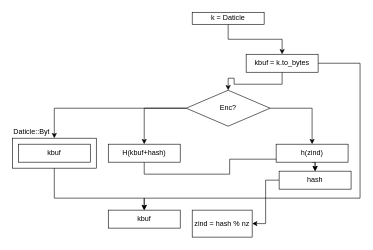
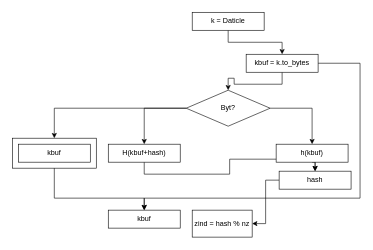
node "k = Daticle": size 72x12 -> 72x18
node "Enc?": label "Enc?" -> "Byt?"
node "Daticle::Byt": removed
node "h(zind)": label "h(zind)" -> "h(kbuf)"
